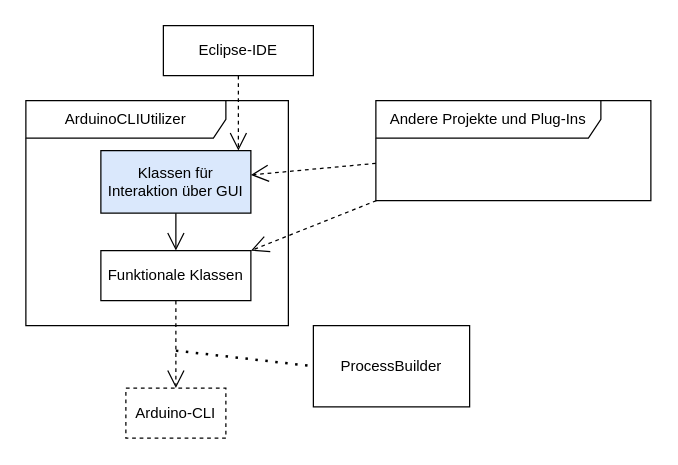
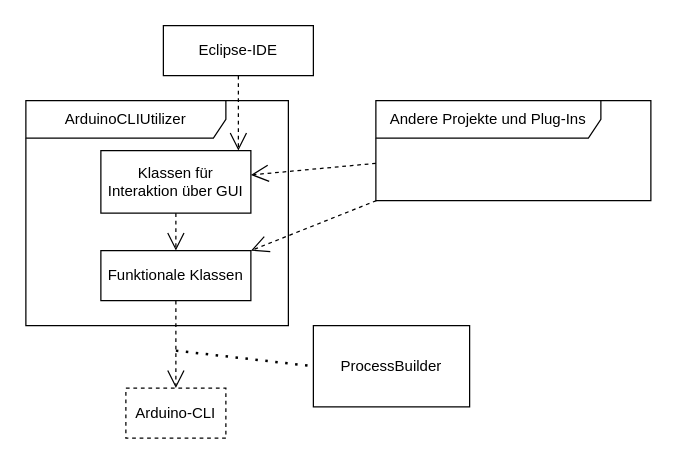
node "Klassen für Interaktion über GUI": fillcolor #dae8fc -> #ffffff
edge "Klassen für Interaktion über GUI" -> "Funktionale Klassen": style solid -> dashed
